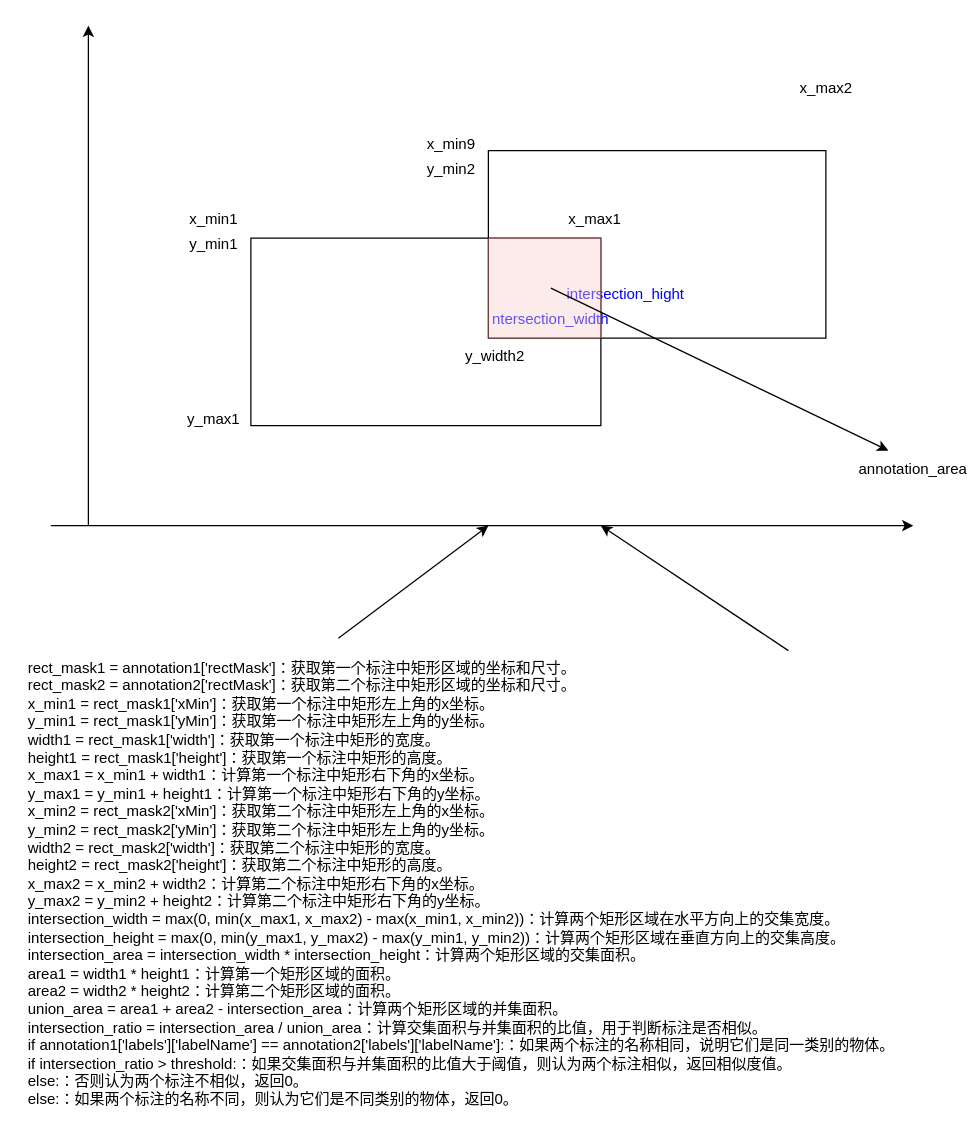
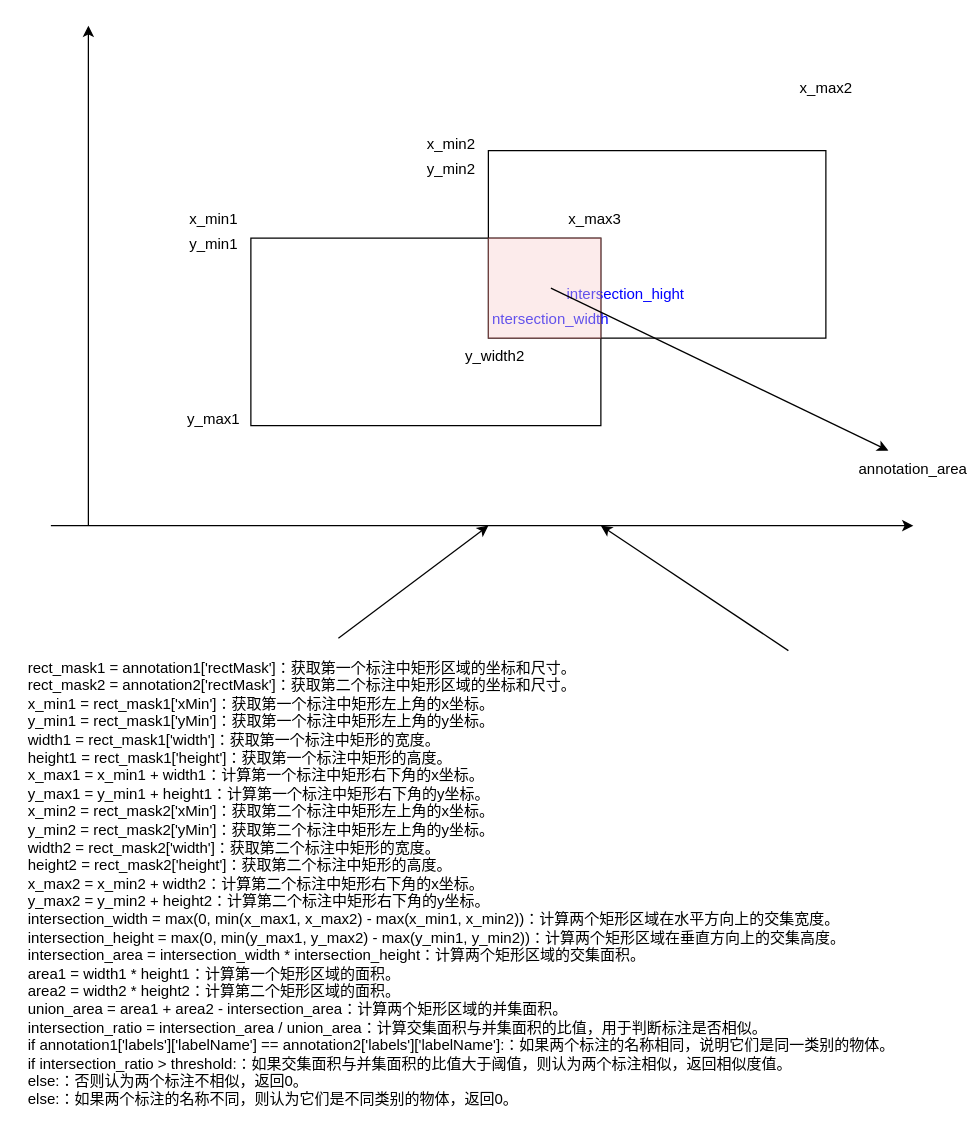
node "x_min9": label "x_min9" -> "x_min2"
node "x_max1": label "x_max1" -> "x_max3"
